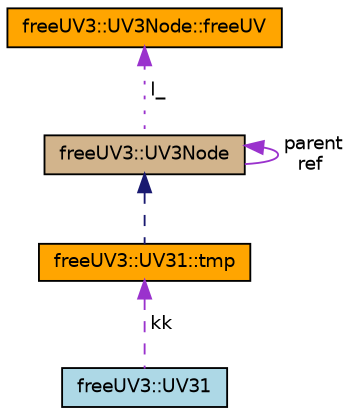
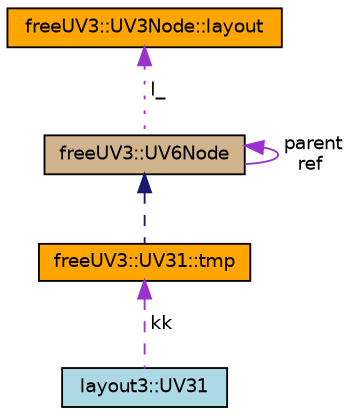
node "freeUV3::UV3Node::freeUV": label "freeUV3::UV3Node::freeUV" -> "freeUV3::UV3Node::layout"
node "freeUV3::UV3Node": label "freeUV3::UV3Node" -> "freeUV3::UV6Node"
node "freeUV3::UV31": label "freeUV3::UV31" -> "layout3::UV31"
